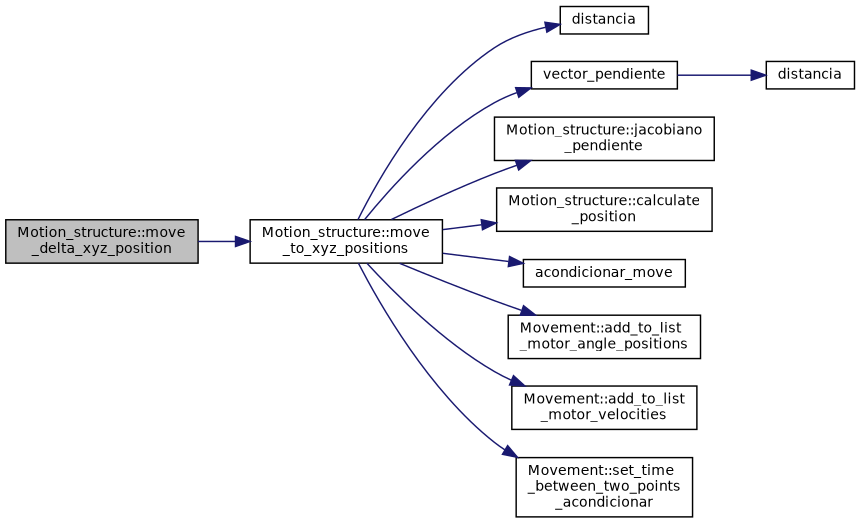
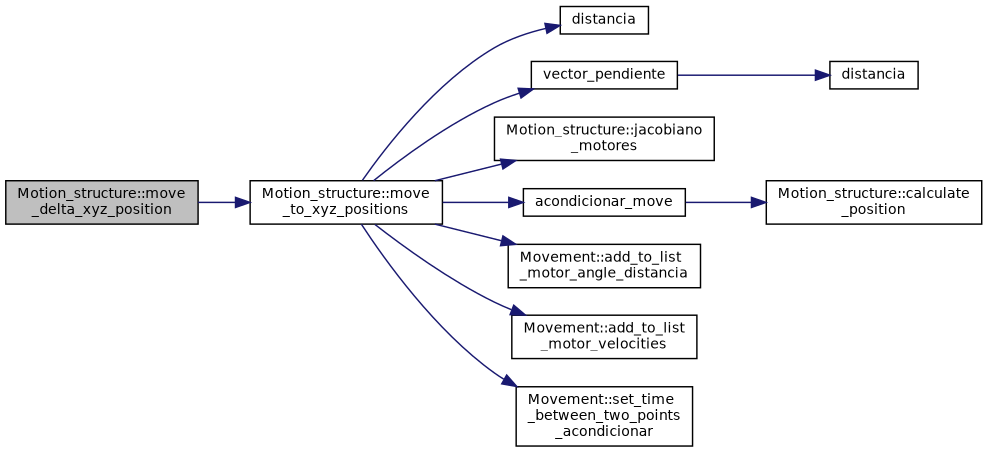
node "Motion_structure::jacobiano _pendiente": label "Motion_structure::jacobiano _pendiente" -> "Motion_structure::jacobiano _motores"
edge "Motion_structure::move _to_xyz_positions" -> "Motion_structure::calculate _position": now "acondicionar_move" -> "Motion_structure::calculate _position"
node "Movement::add_to_list _motor_angle_positions": label "Movement::add_to_list _motor_angle_positions" -> "Movement::add_to_list _motor_angle_distancia"
